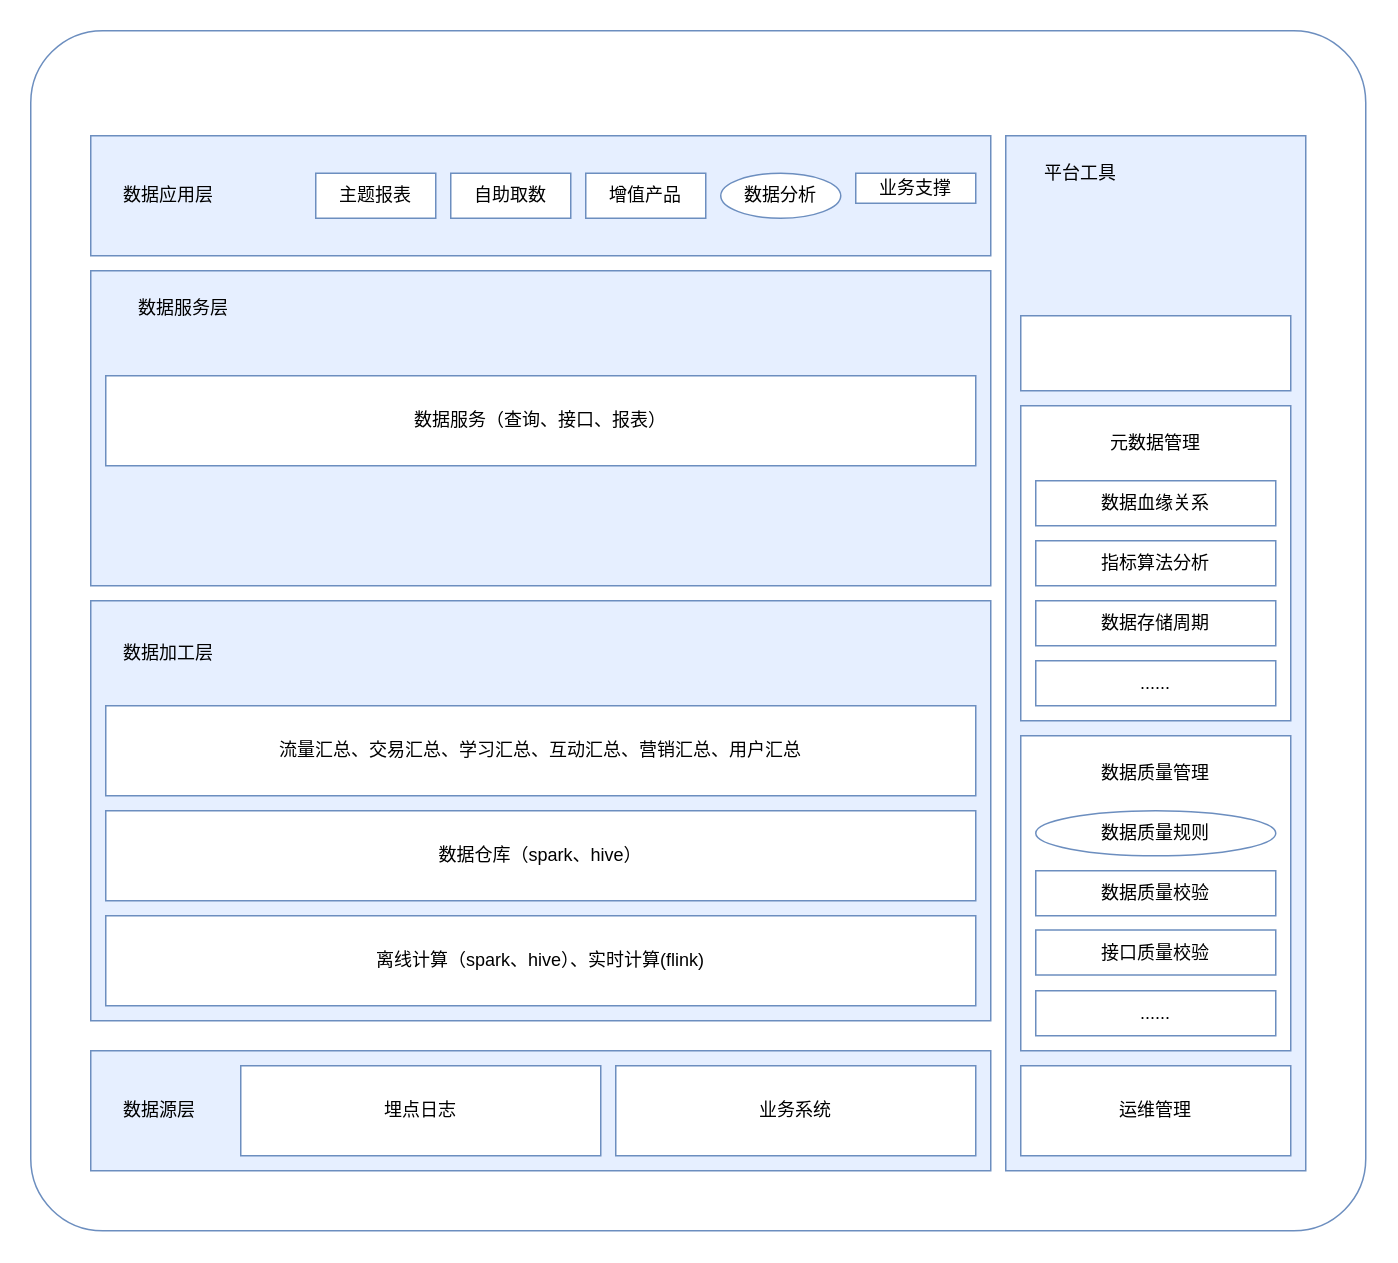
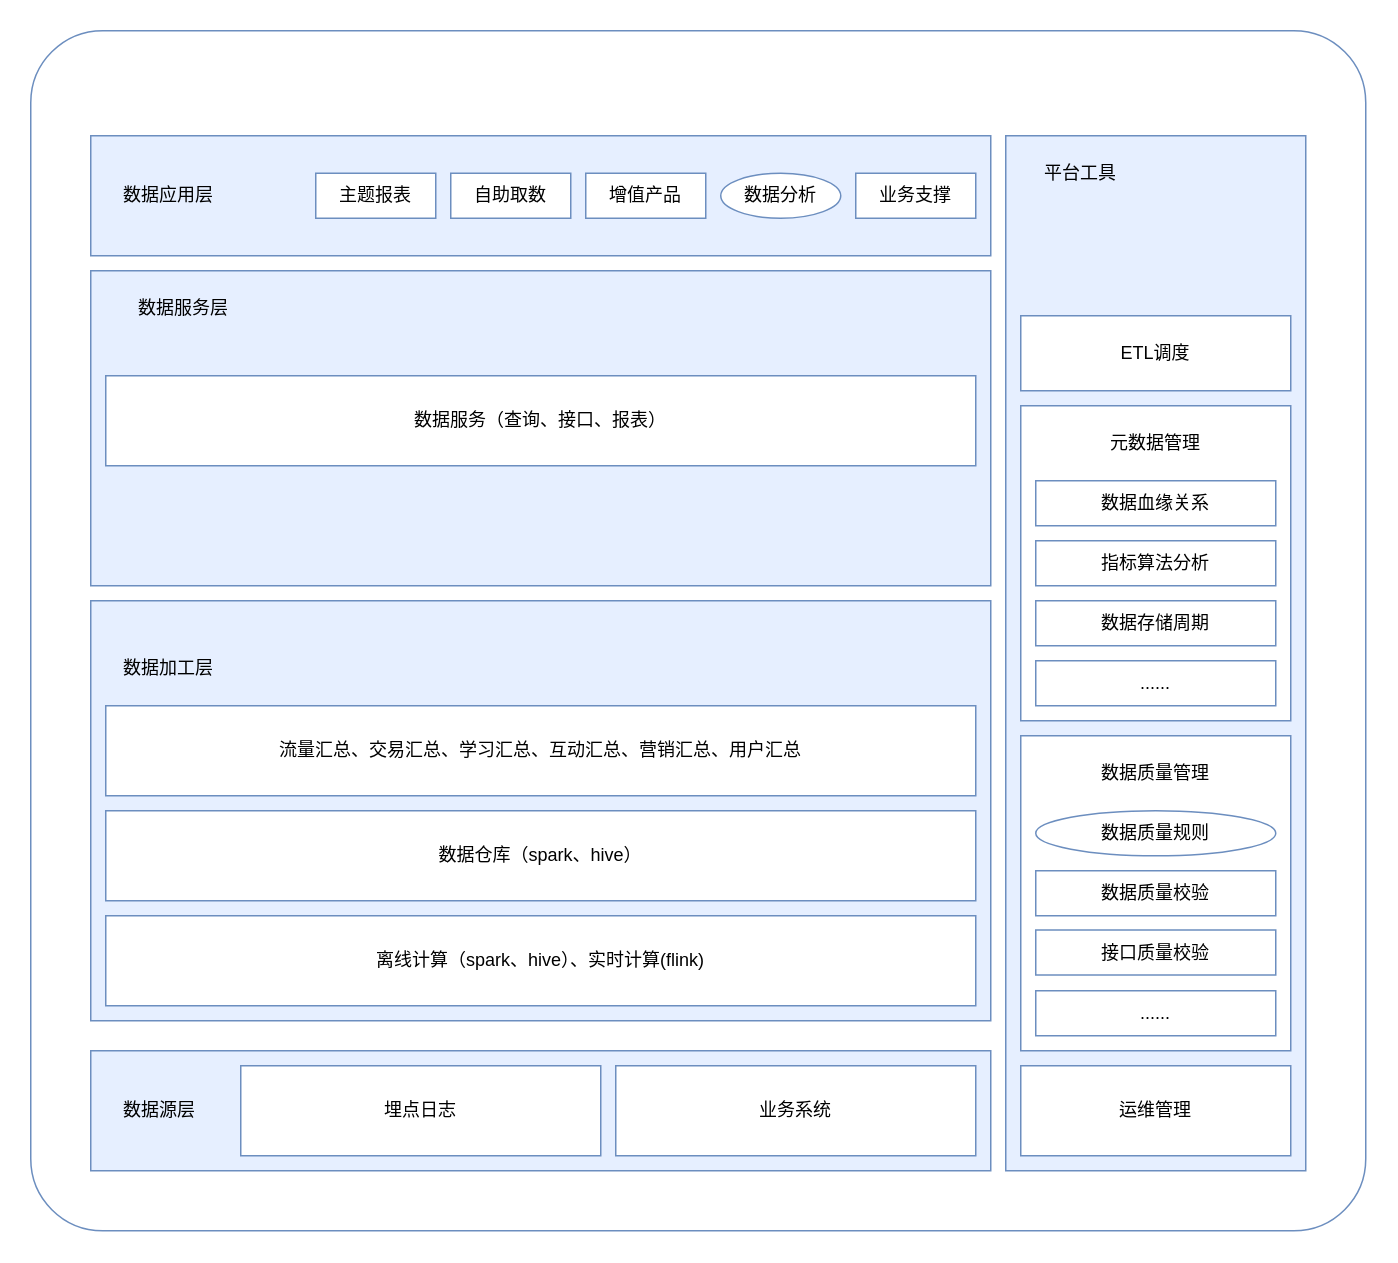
node "业务支撑": size 120x30 -> 120x45
node "ETL调度": added
node "数据加工层": moved (181, 653) -> (181, 668)
